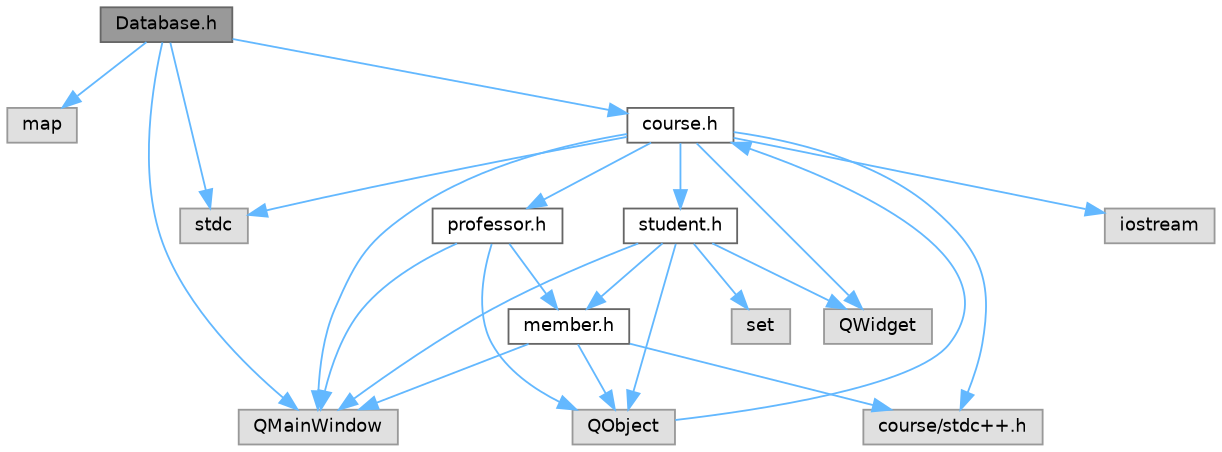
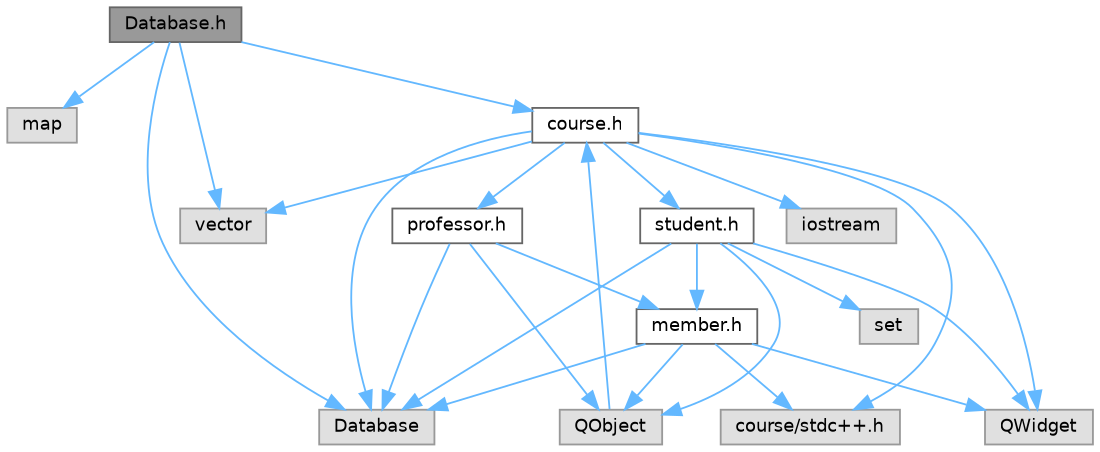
node "stdc": label "stdc" -> "vector"
edge "member.h" -> "QWidget": added
node "QMainWindow": label "QMainWindow" -> "Database"
